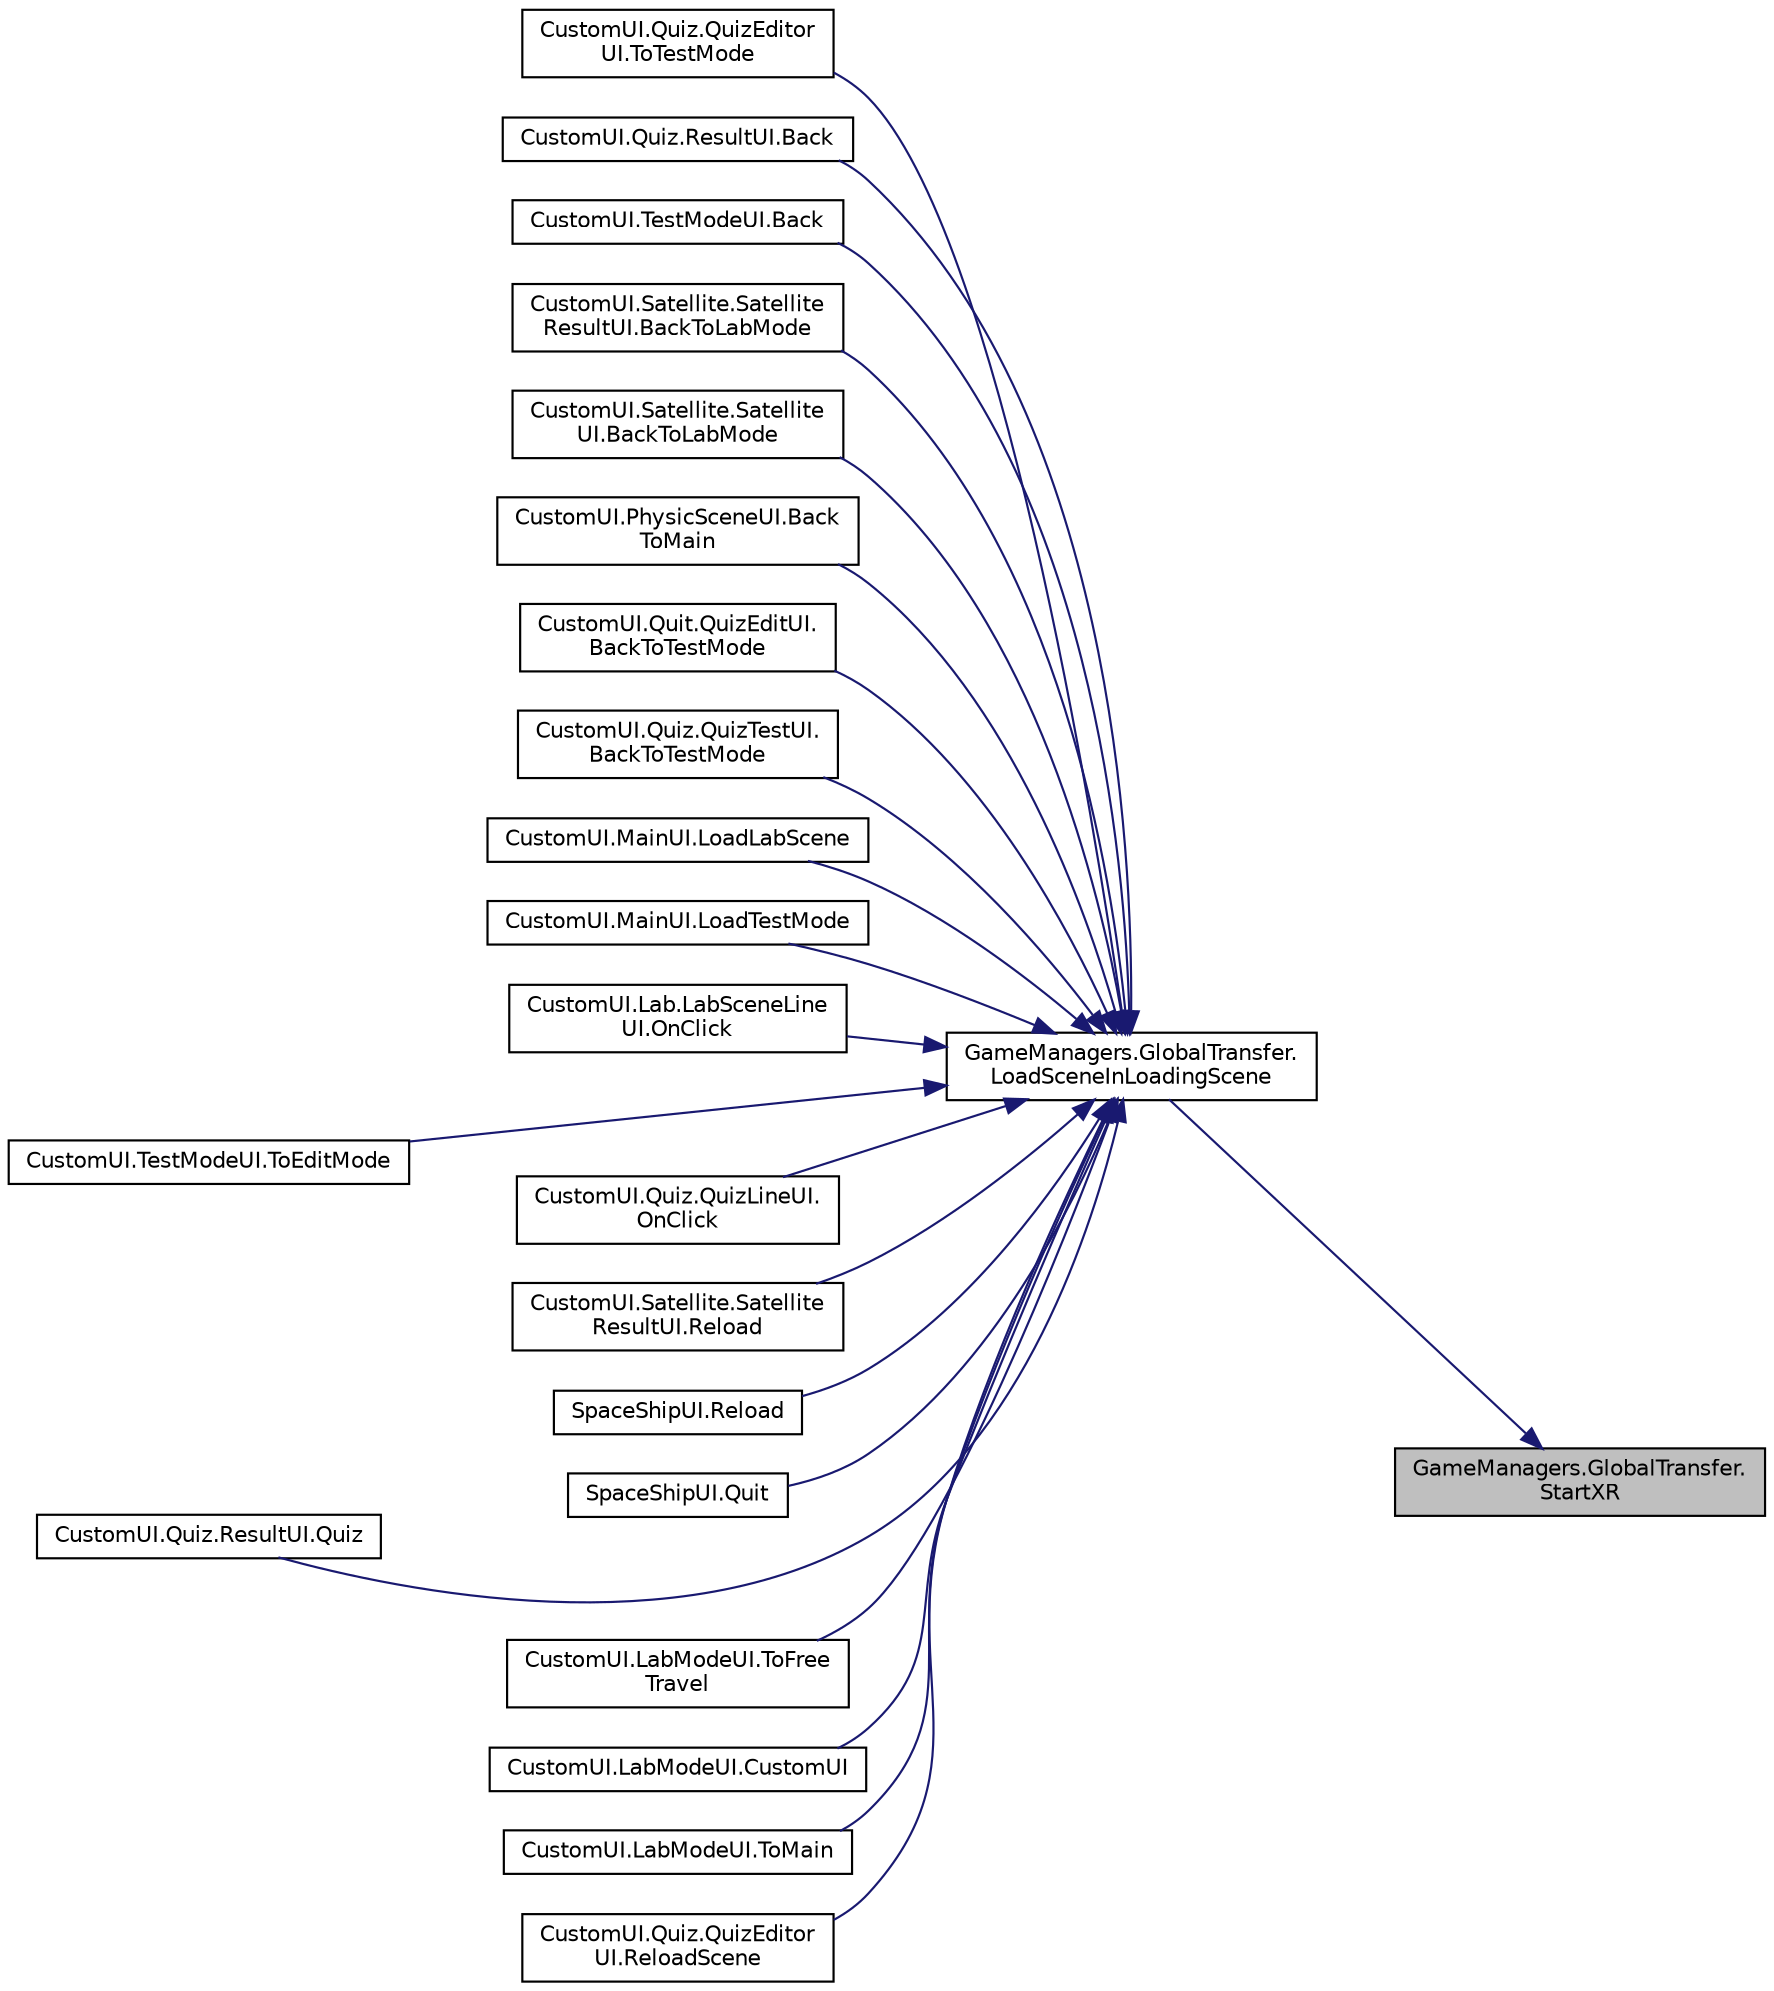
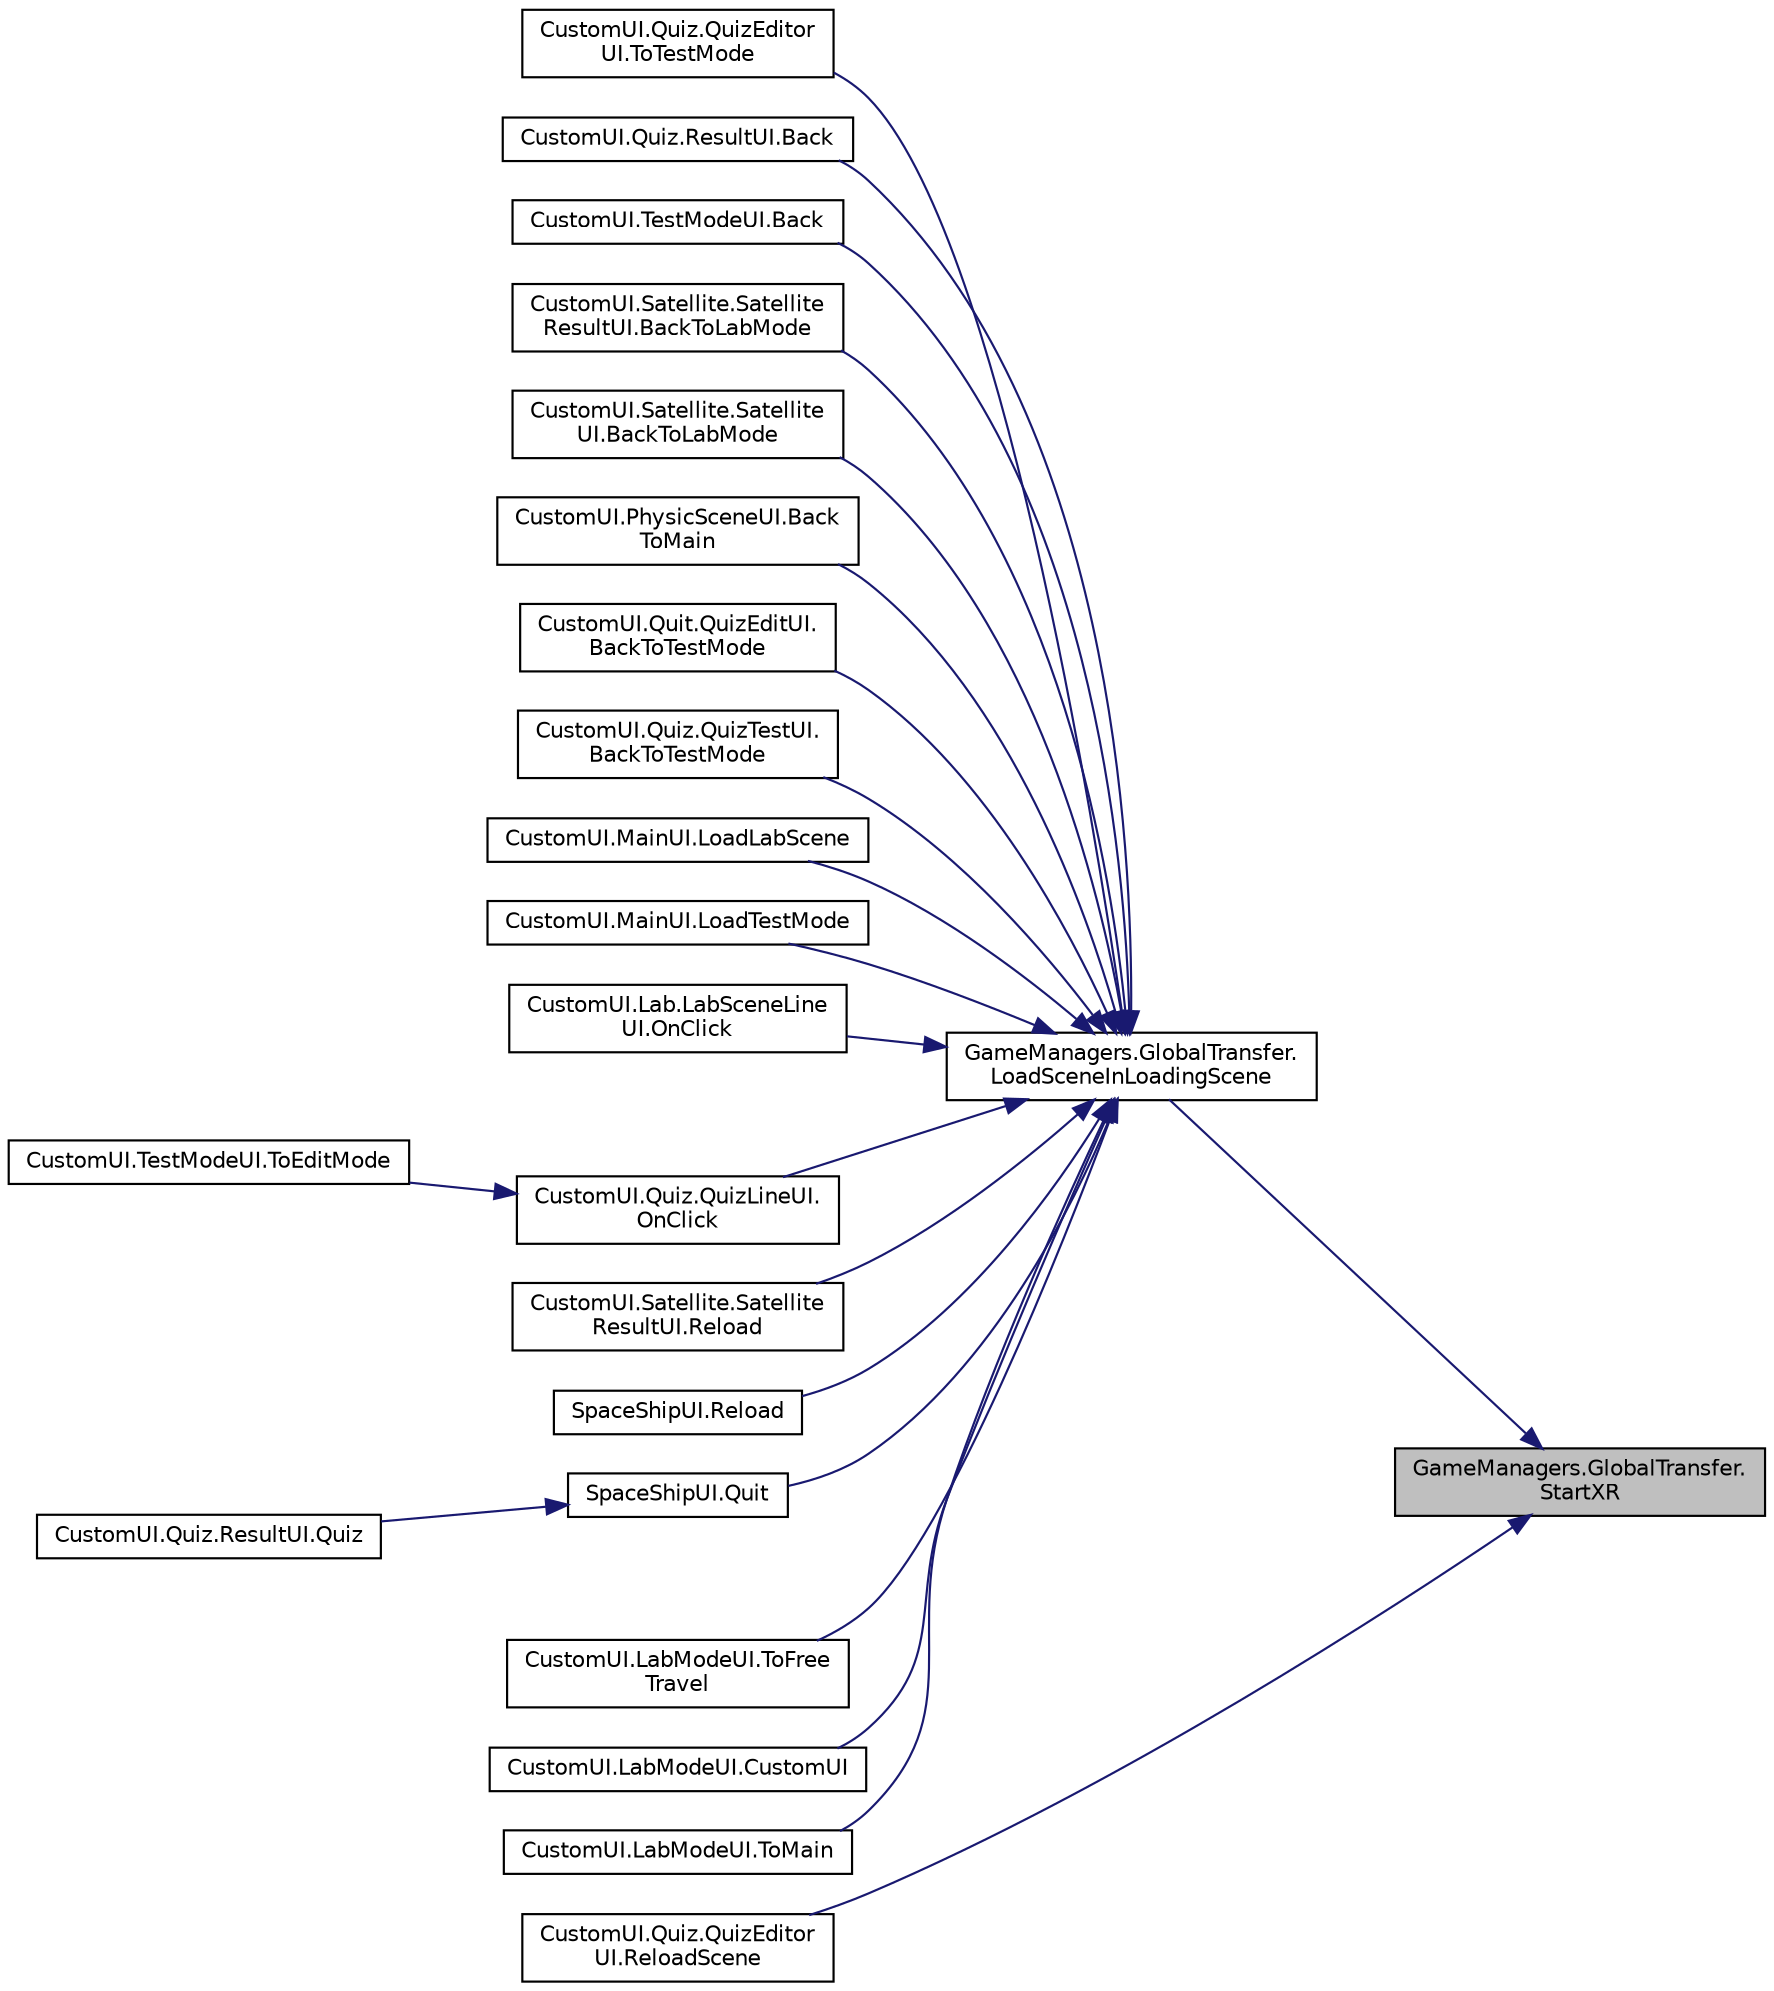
edge "CustomUI.TestModeUI.ToEditMode" -> "GameManagers.GlobalTransfer. LoadSceneInLoadingScene": now "CustomUI.TestModeUI.ToEditMode" -> "CustomUI.Quiz.QuizLineUI. OnClick"
edge "CustomUI.Quiz.ResultUI.Quiz" -> "GameManagers.GlobalTransfer. LoadSceneInLoadingScene": now "CustomUI.Quiz.ResultUI.Quiz" -> "SpaceShipUI.Quit"
edge "CustomUI.Quiz.QuizEditor UI.ReloadScene" -> "GameManagers.GlobalTransfer. LoadSceneInLoadingScene": now "CustomUI.Quiz.QuizEditor UI.ReloadScene" -> "GameManagers.GlobalTransfer. StartXR"
